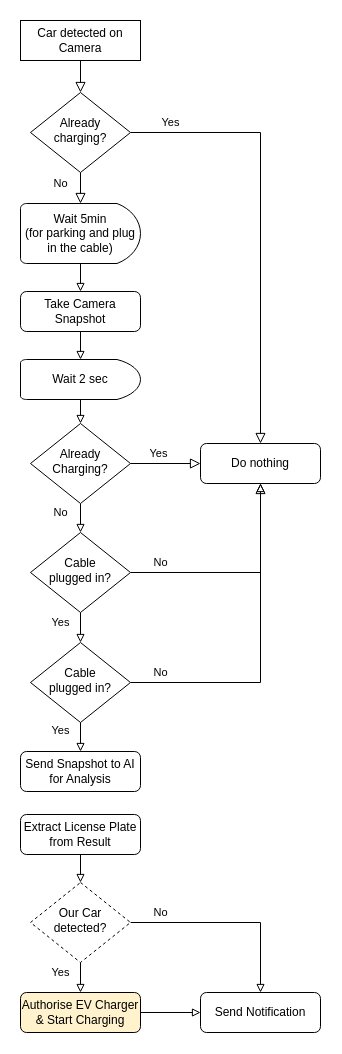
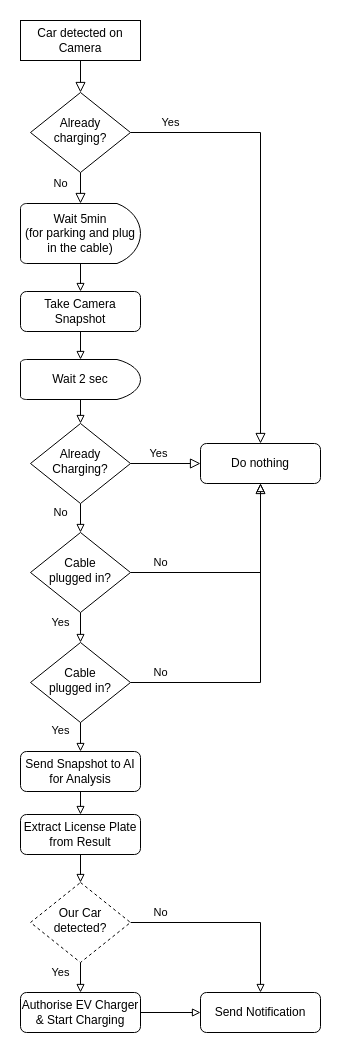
edge "Send Snapshot to AI for Analysis" -> "Extract License Plate from Result": added
node "Authorise EV Charger & Start Charging": fillcolor #fff2cc -> #ffffff
